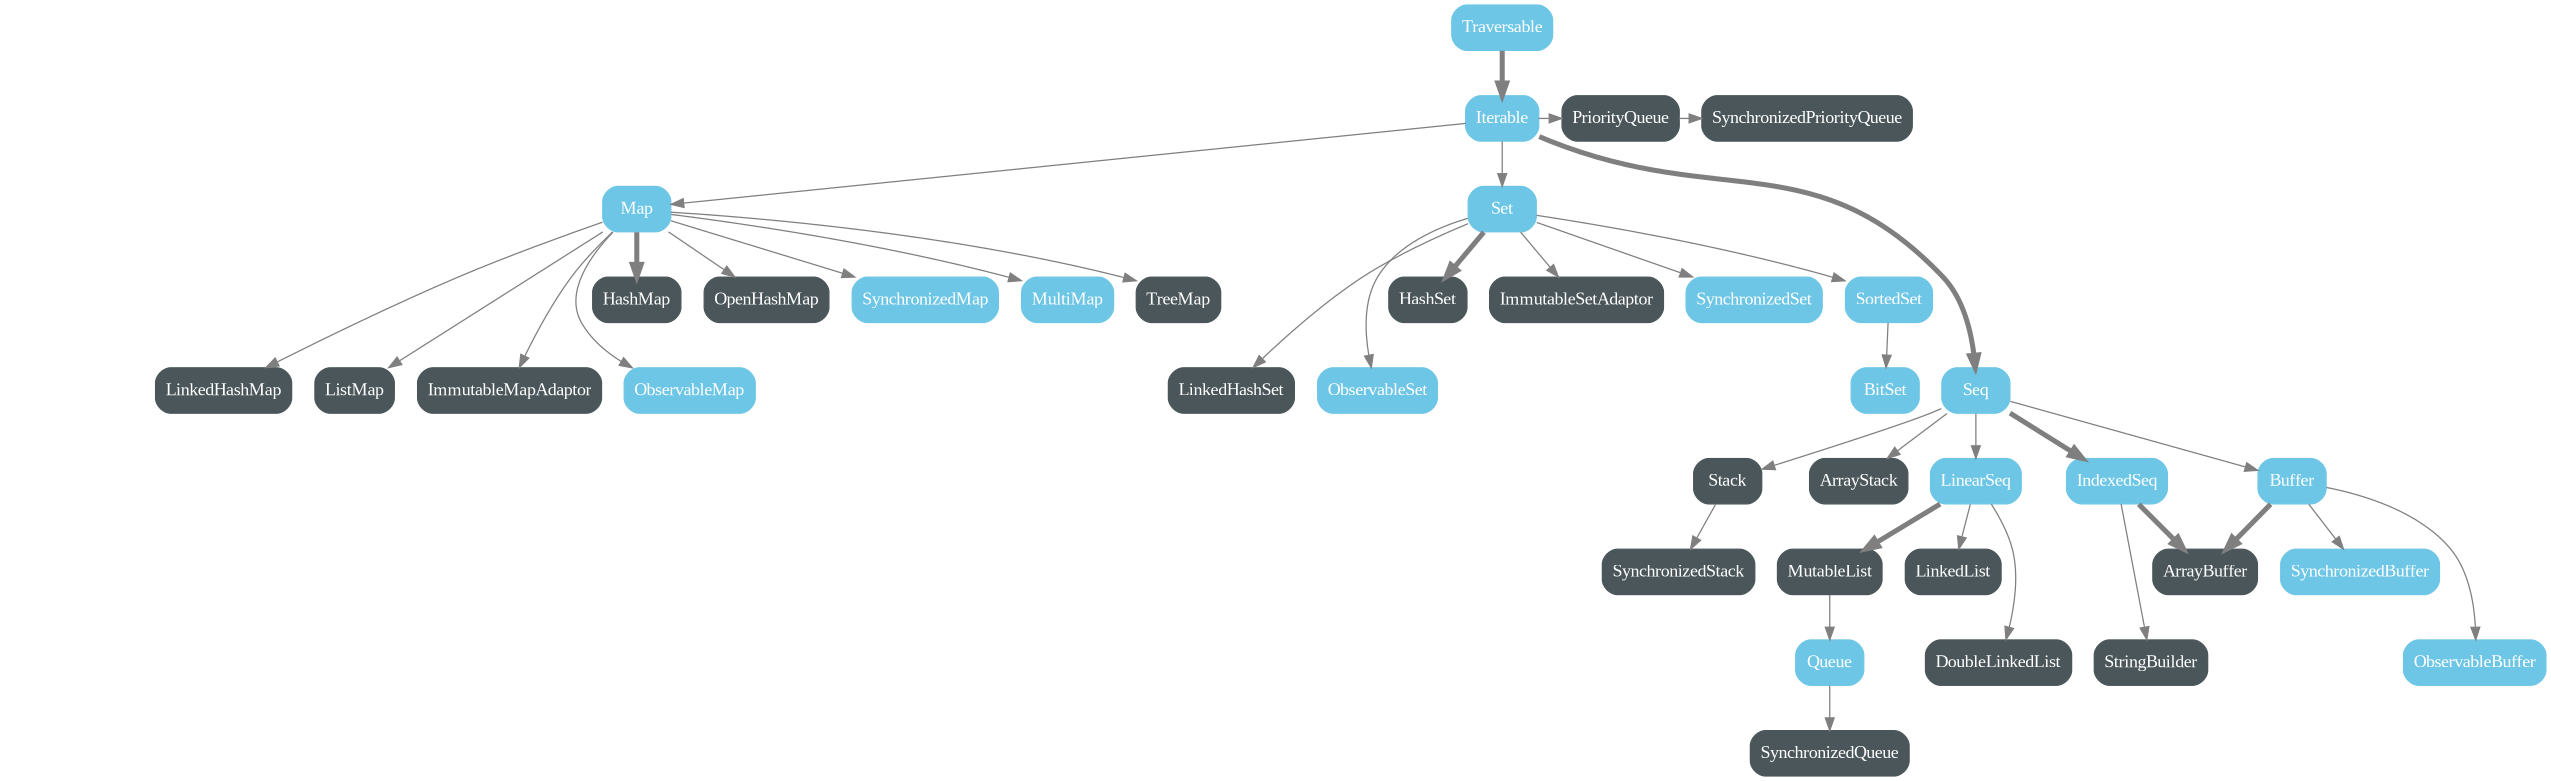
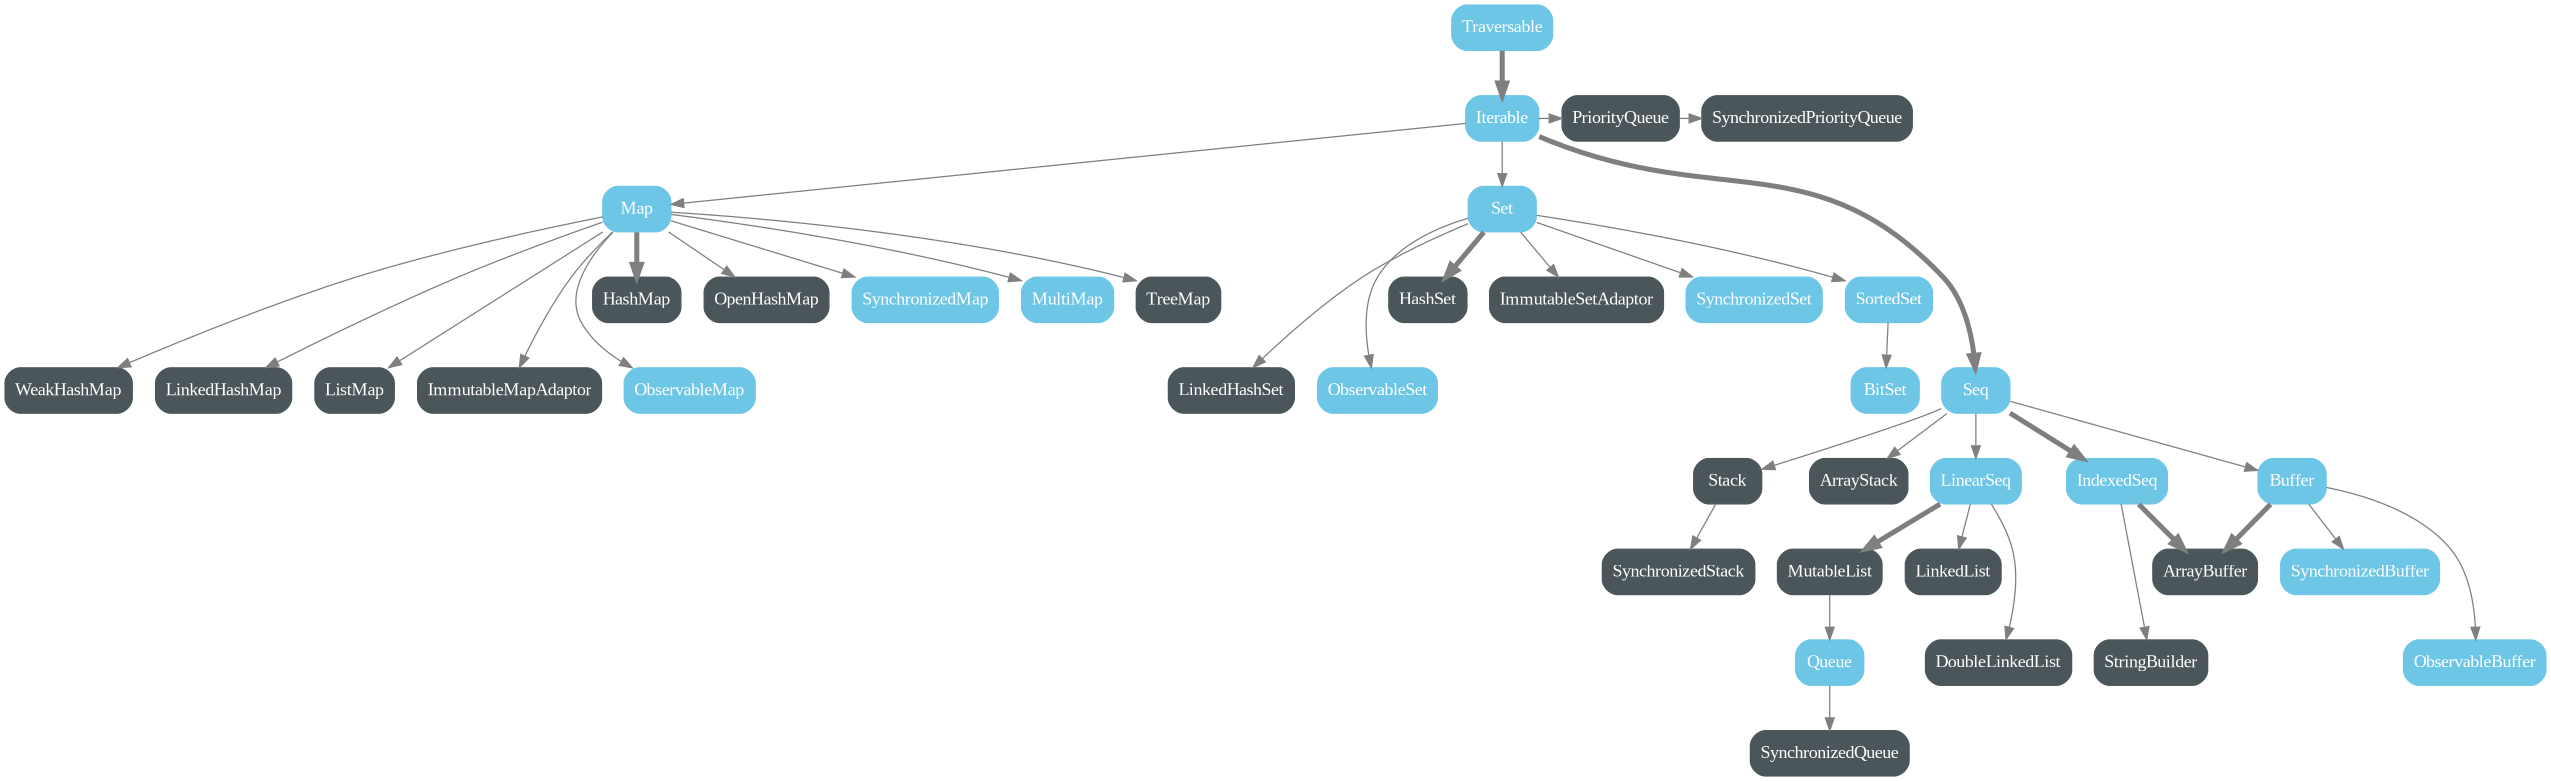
node "WeakHashMap": added
